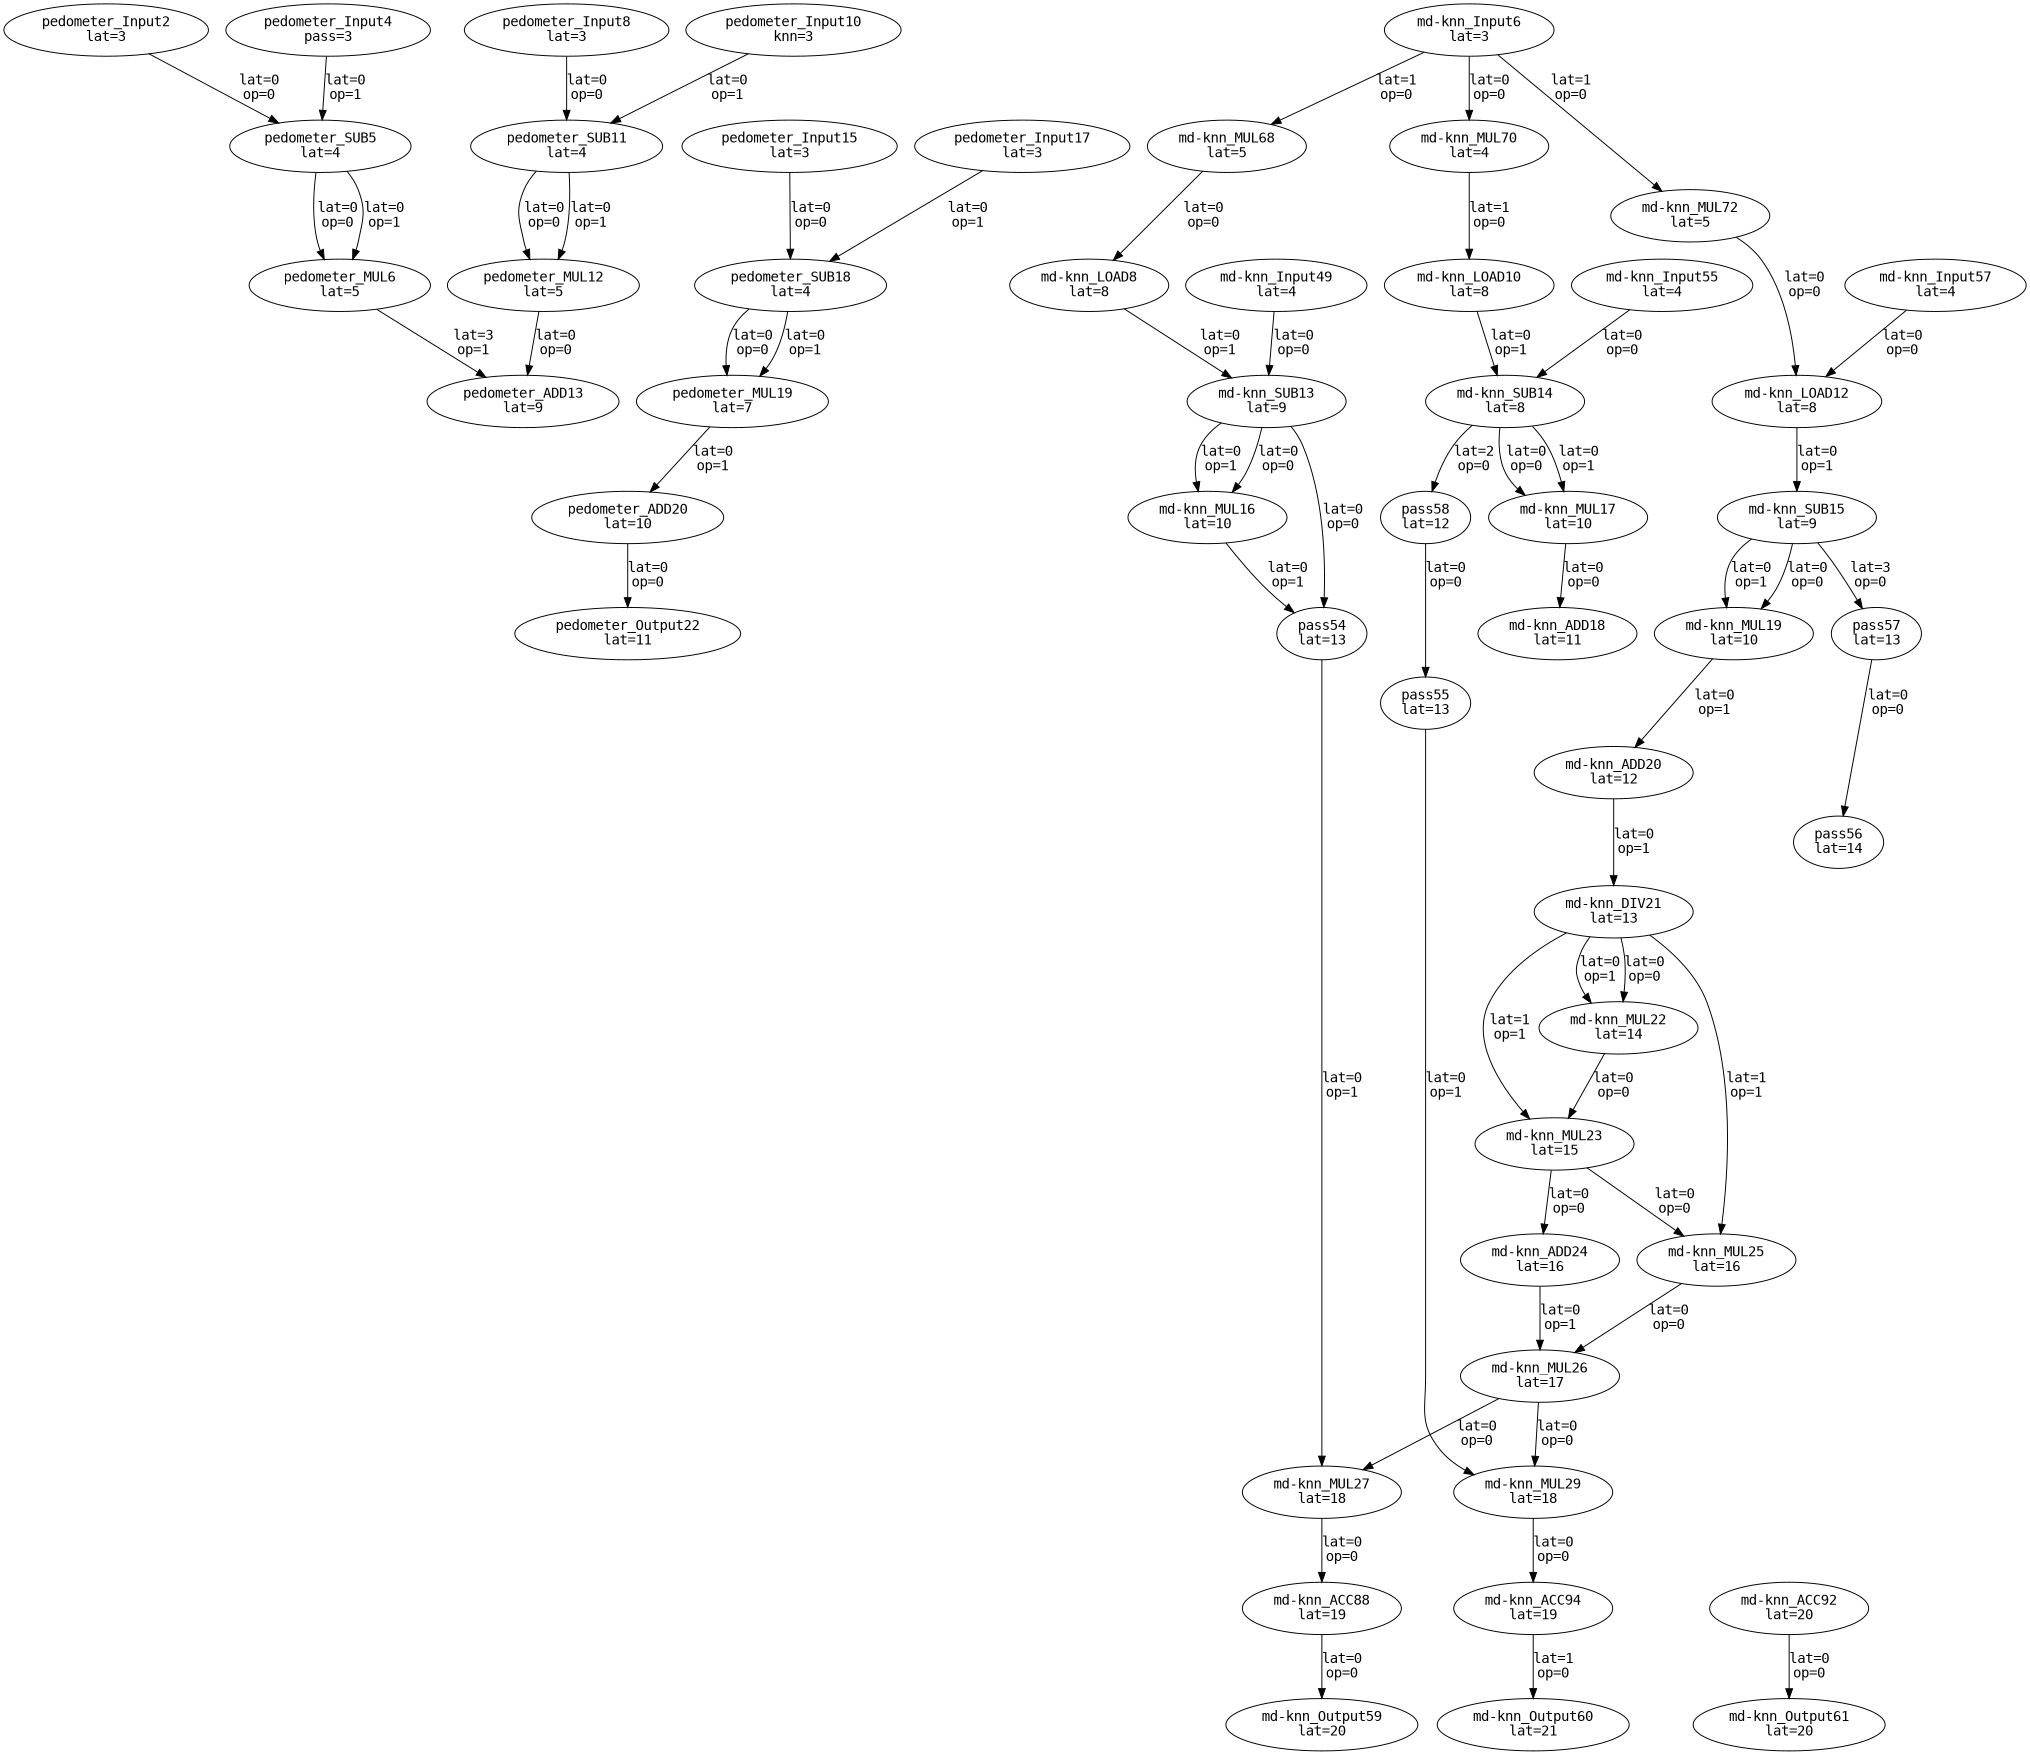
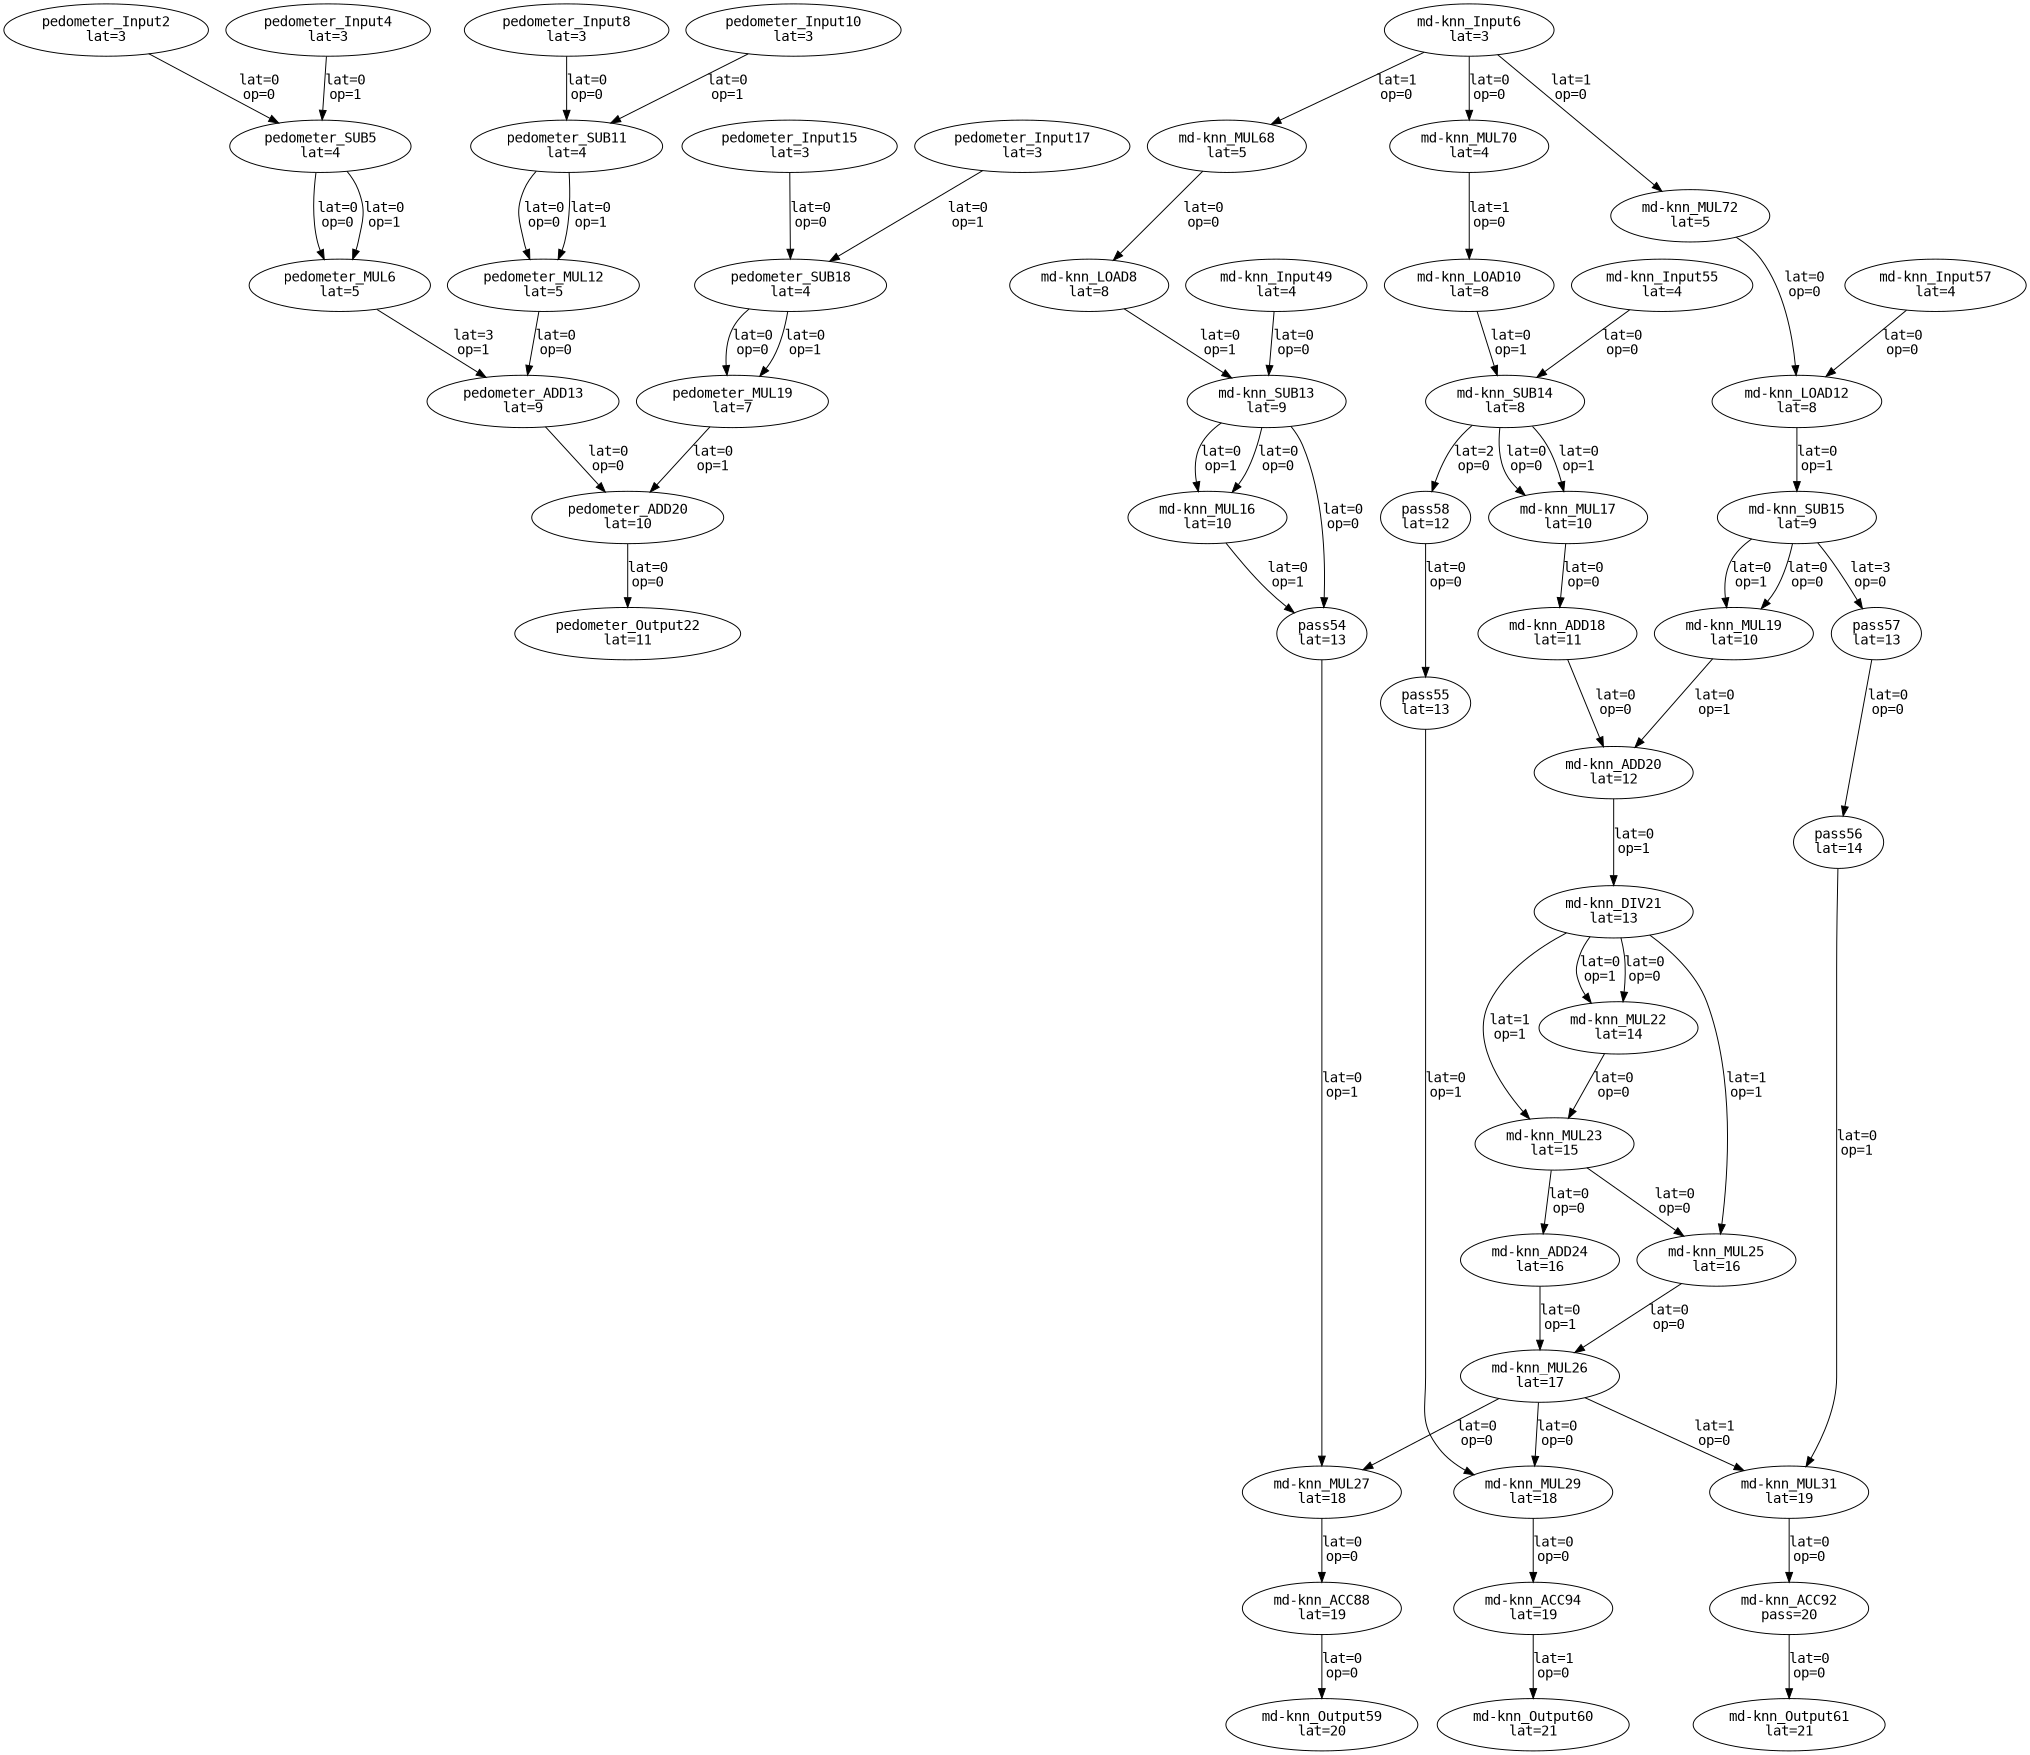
node "pedometer_Input4 pass=3": label "pedometer_Input4 pass=3" -> "pedometer_Input4 lat=3"
node "pedometer_Input10 knn=3": label "pedometer_Input10 knn=3" -> "pedometer_Input10 lat=3"
edge "pedometer_ADD13 lat=9" -> "pedometer_ADD20 lat=10": added, label "lat=0 op=0"
edge "md-knn_ADD18 lat=11" -> "md-knn_ADD20 lat=12": added, label "lat=0 op=0"
node "md-knn_MUL31 lat=19": added
node "md-knn_ACC92 lat=20": label "md-knn_ACC92 lat=20" -> "md-knn_ACC92 pass=20"
node "md-knn_Output61 lat=20": label "md-knn_Output61 lat=20" -> "md-knn_Output61 lat=21"
